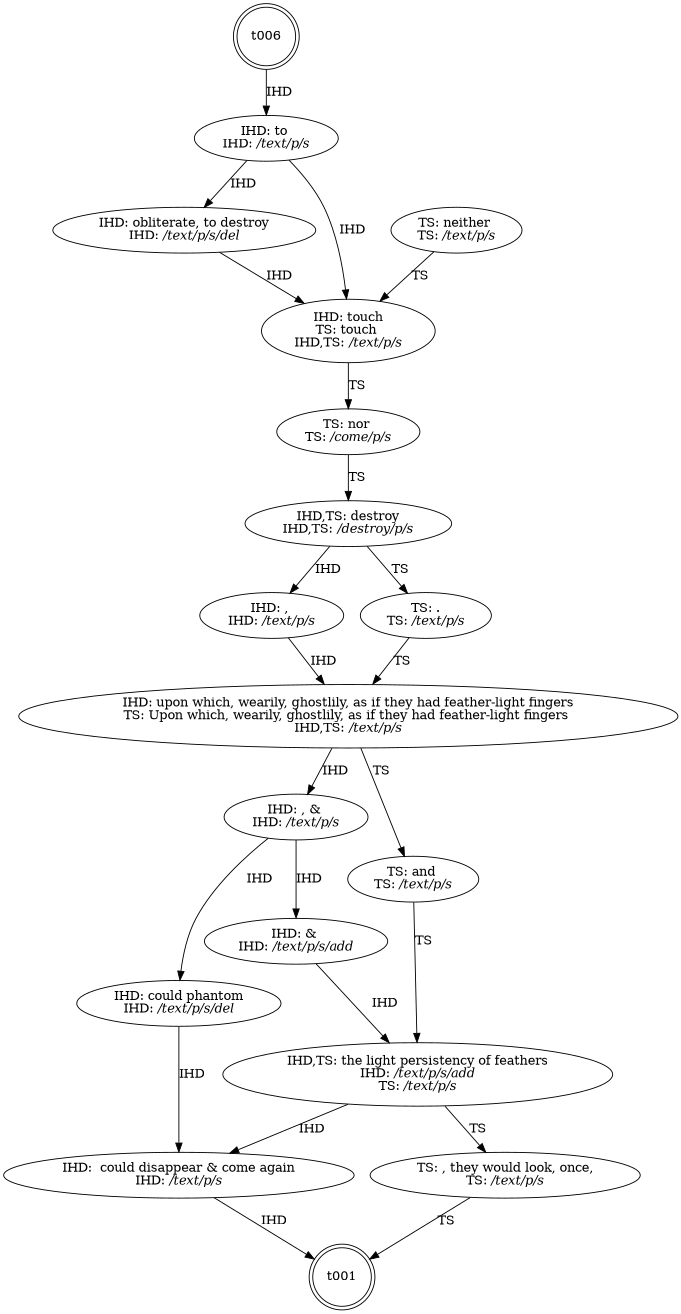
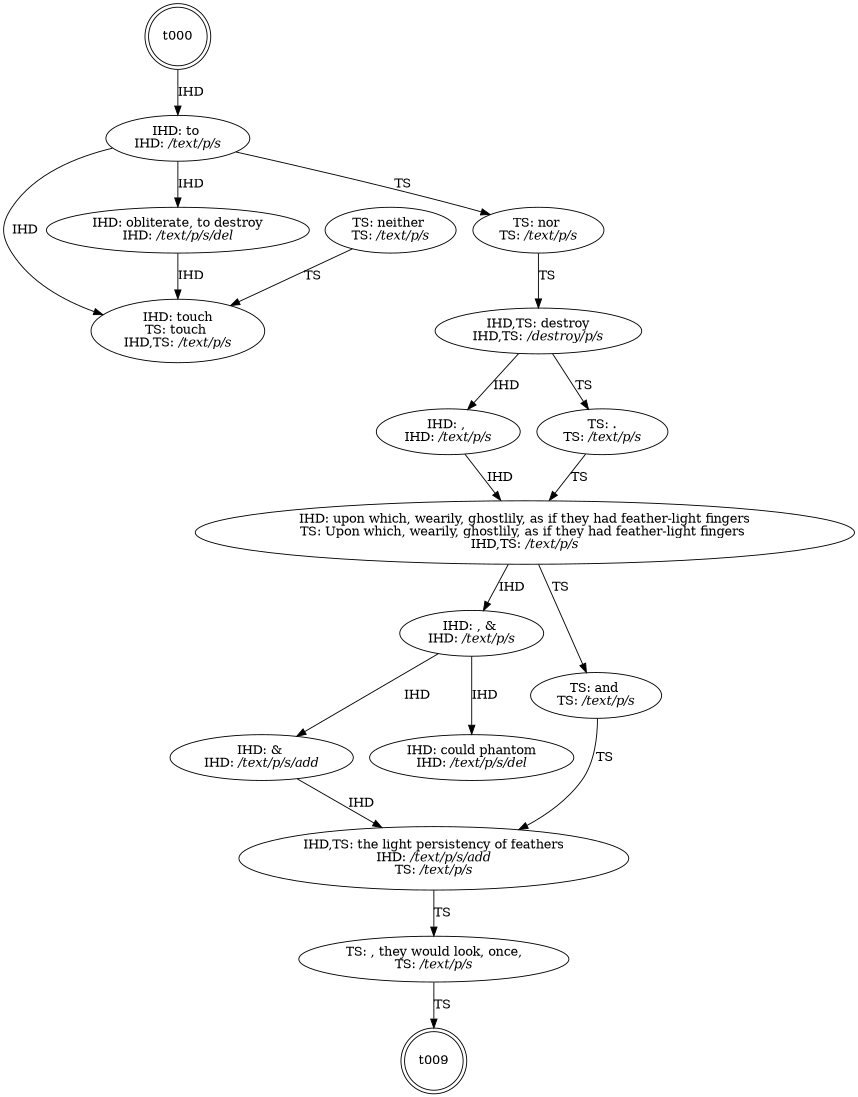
node "t006": label "t006" -> "t000"
edge "IHD: touch" -> "TS: nor": now "IHD: to" -> "TS: nor"
node "TS: nor": text "/come/p/s" -> "/text/p/s"
node "IHD:  could disappear & come again": removed
node "t001": label "t001" -> "t009"
